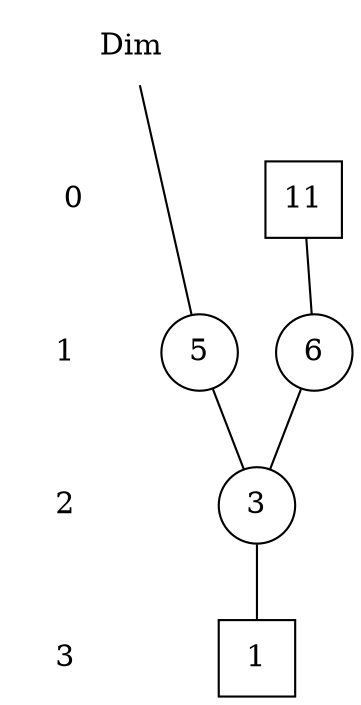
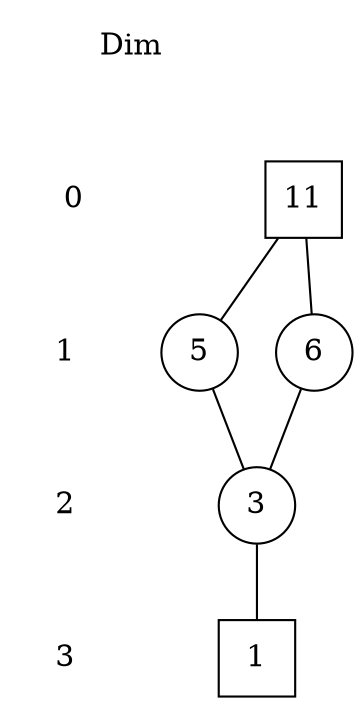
edge "Dim" -- "5": now "11" -- "5"
